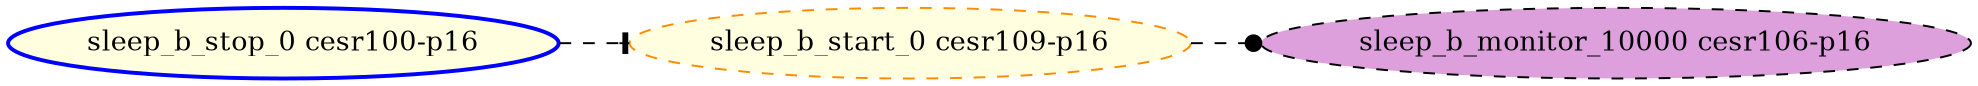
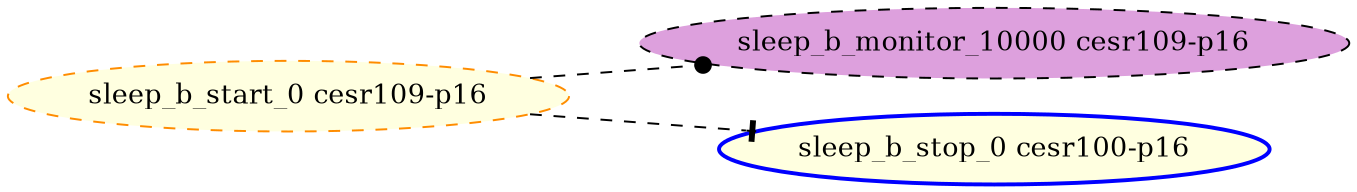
edge "sleep_b_stop_0 cesr100-p16" -> "sleep_b_start_0 cesr109-p16": reversed
node "sleep_b_monitor_10000 cesr106-p16": label "sleep_b_monitor_10000 cesr106-p16" -> "sleep_b_monitor_10000 cesr109-p16"
